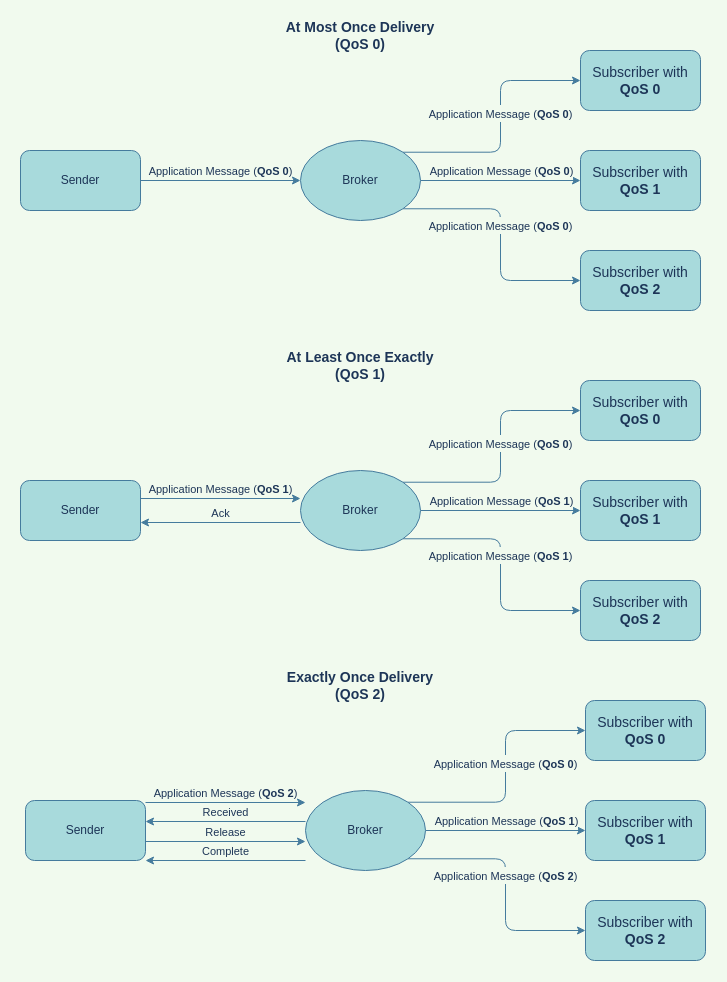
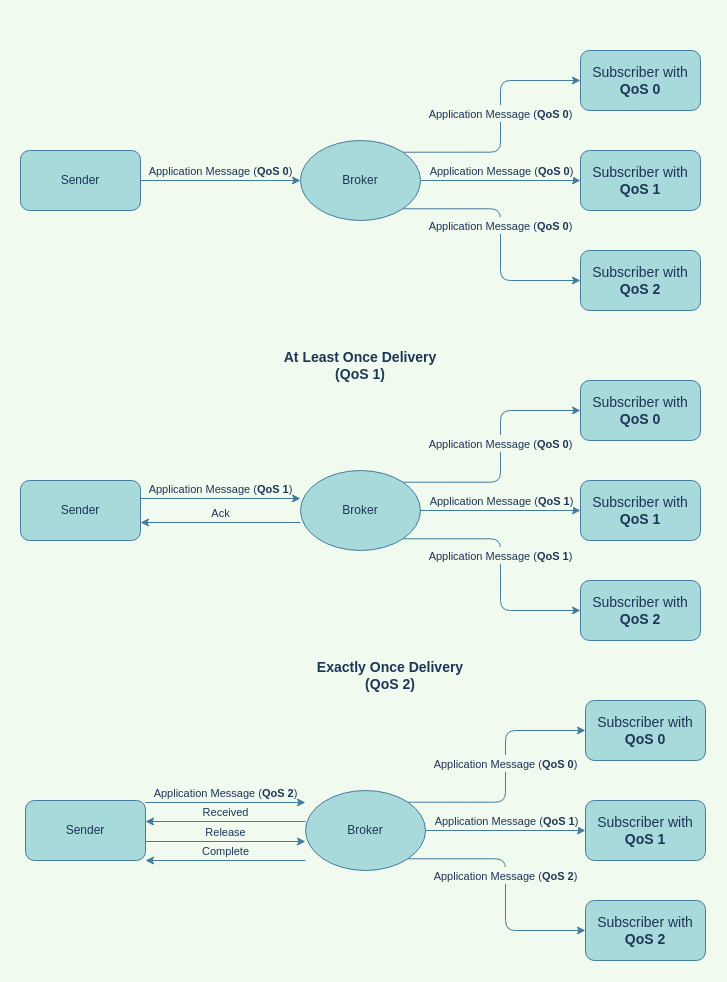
node "At Most Once Delivery (QoS 0)": removed
node "At Least Once Exactly (QoS 1)": label "At Least Once Exactly (QoS 1)" -> "At Least Once Delivery (QoS 1)"
node "Exactly Once Delivery (QoS 2)": moved (361, 686) -> (391, 676)
